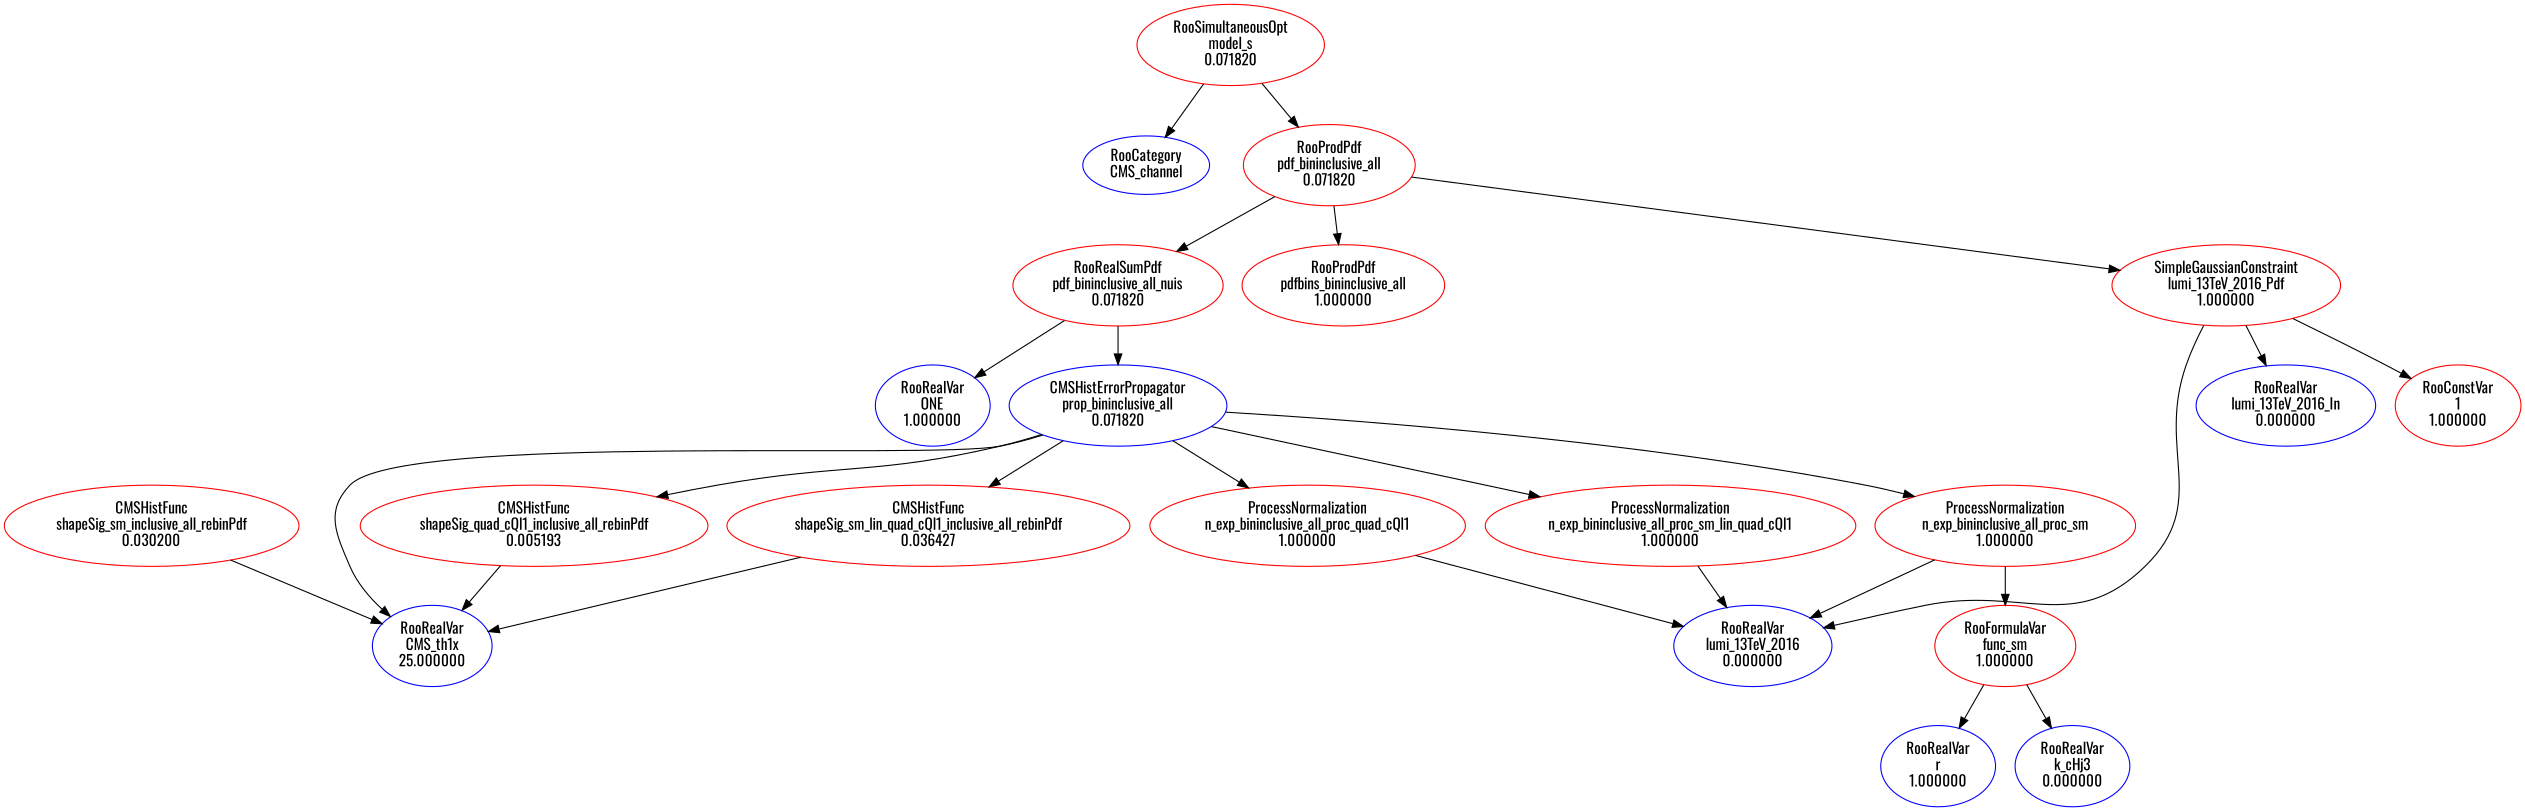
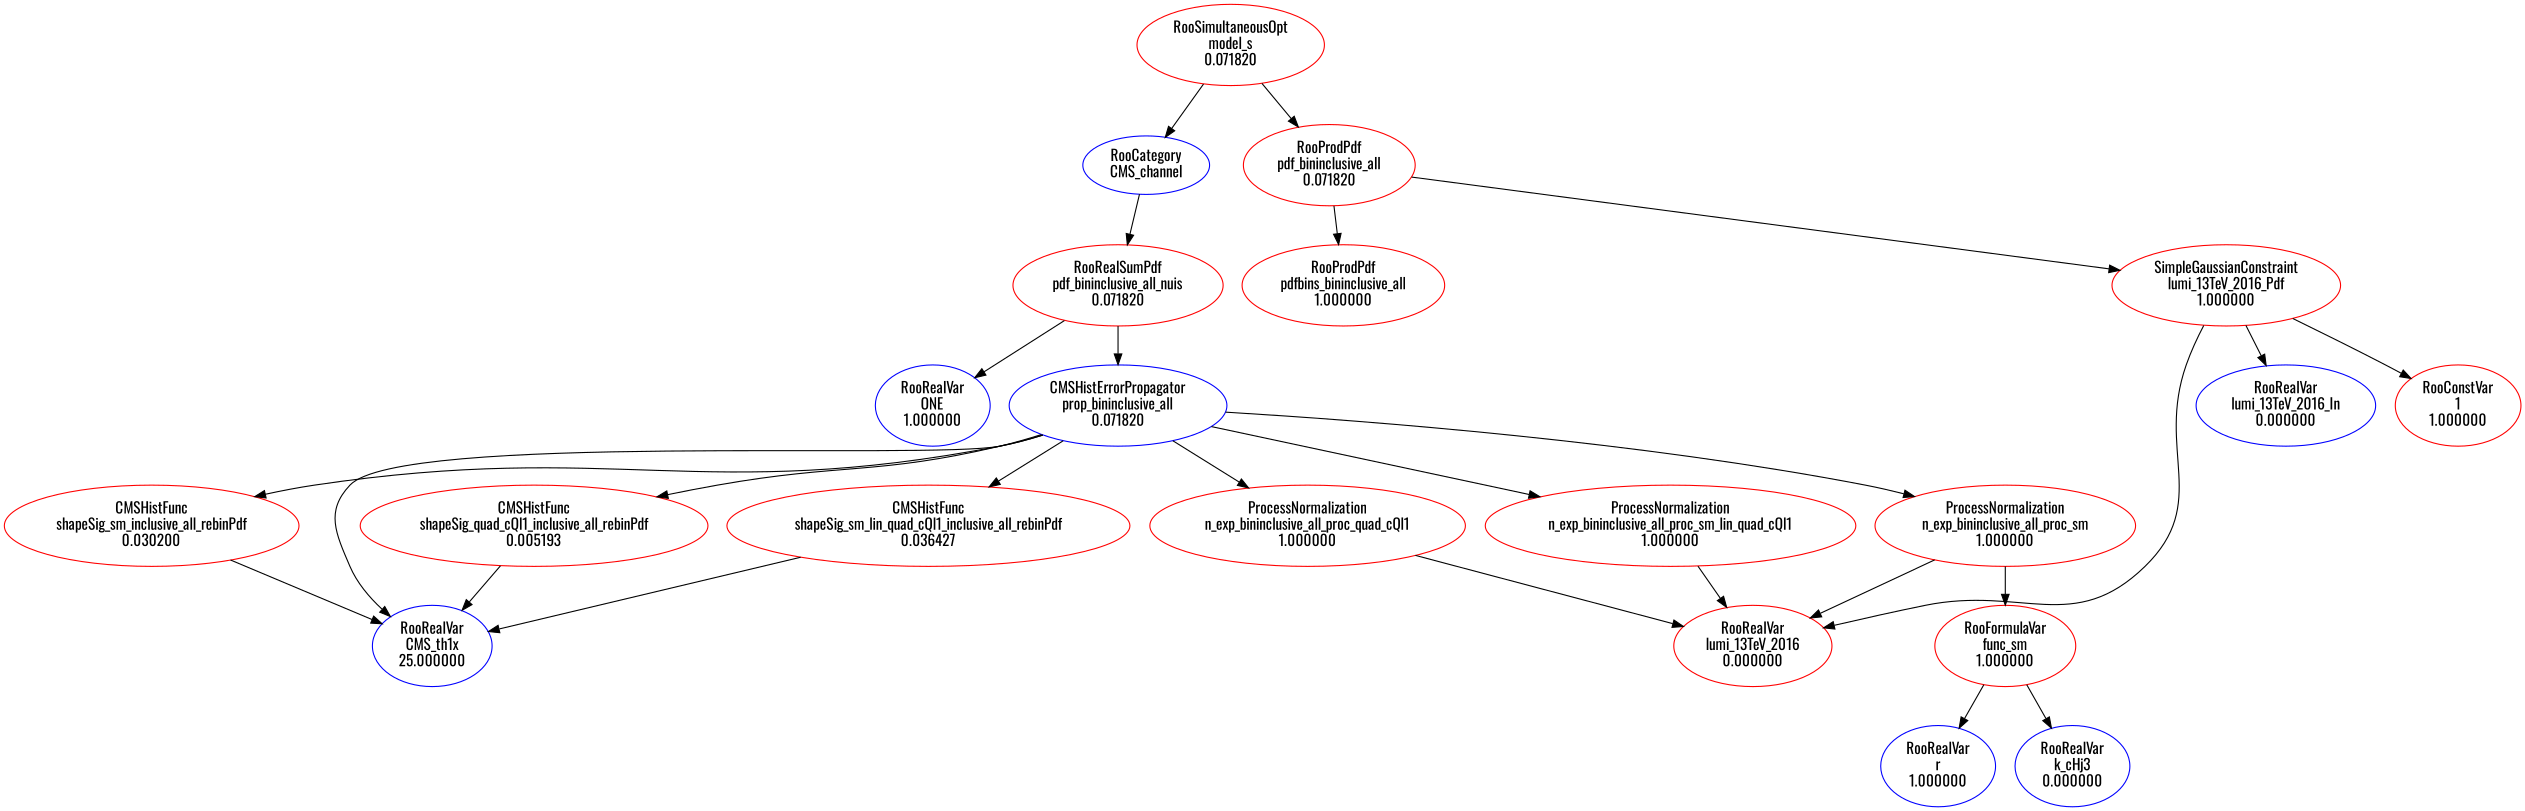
edge "RooProdPdf pdf_bininclusive_all 0.071820" -> "RooRealSumPdf pdf_bininclusive_all_nuis 0.071820": now "RooCategory CMS_channel" -> "RooRealSumPdf pdf_bininclusive_all_nuis 0.071820"
edge "CMSHistErrorPropagator prop_bininclusive_all 0.071820" -> "CMSHistFunc shapeSig_sm_inclusive_all_rebinPdf 0.030200": added
node "RooRealVar lumi_13TeV_2016 0.000000": color blue -> red
